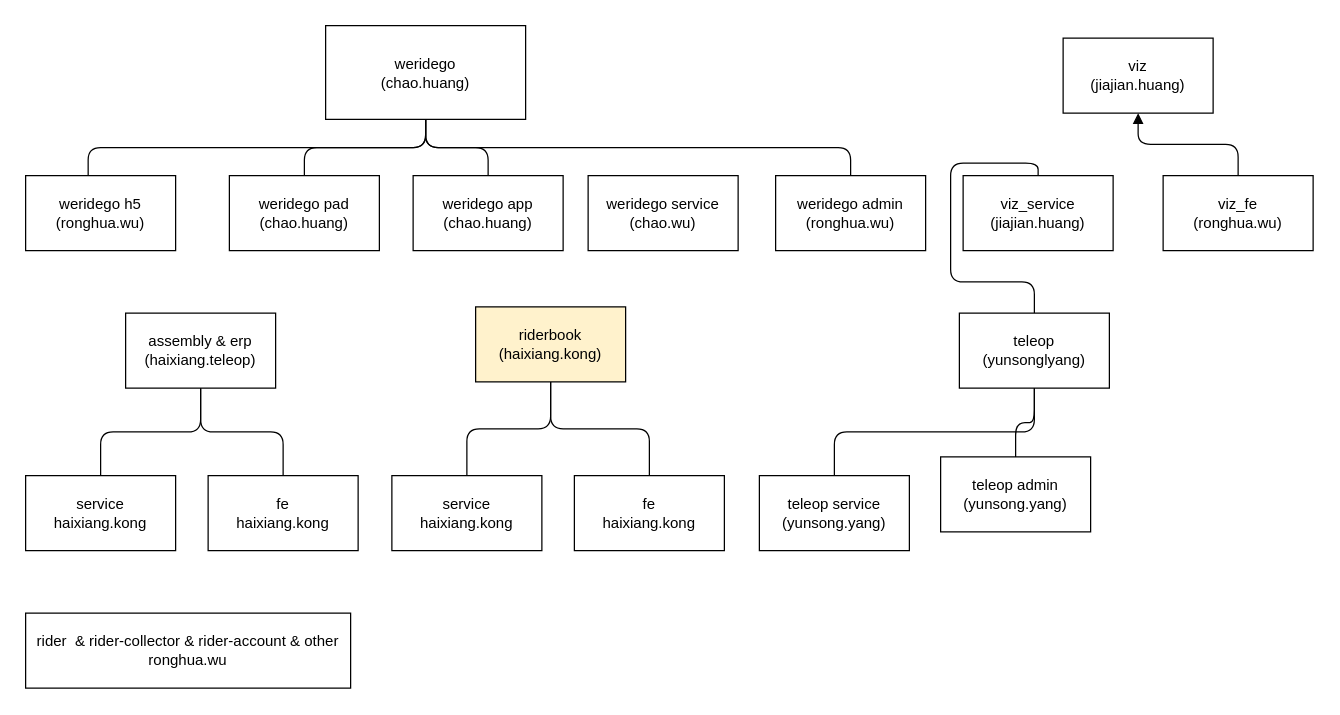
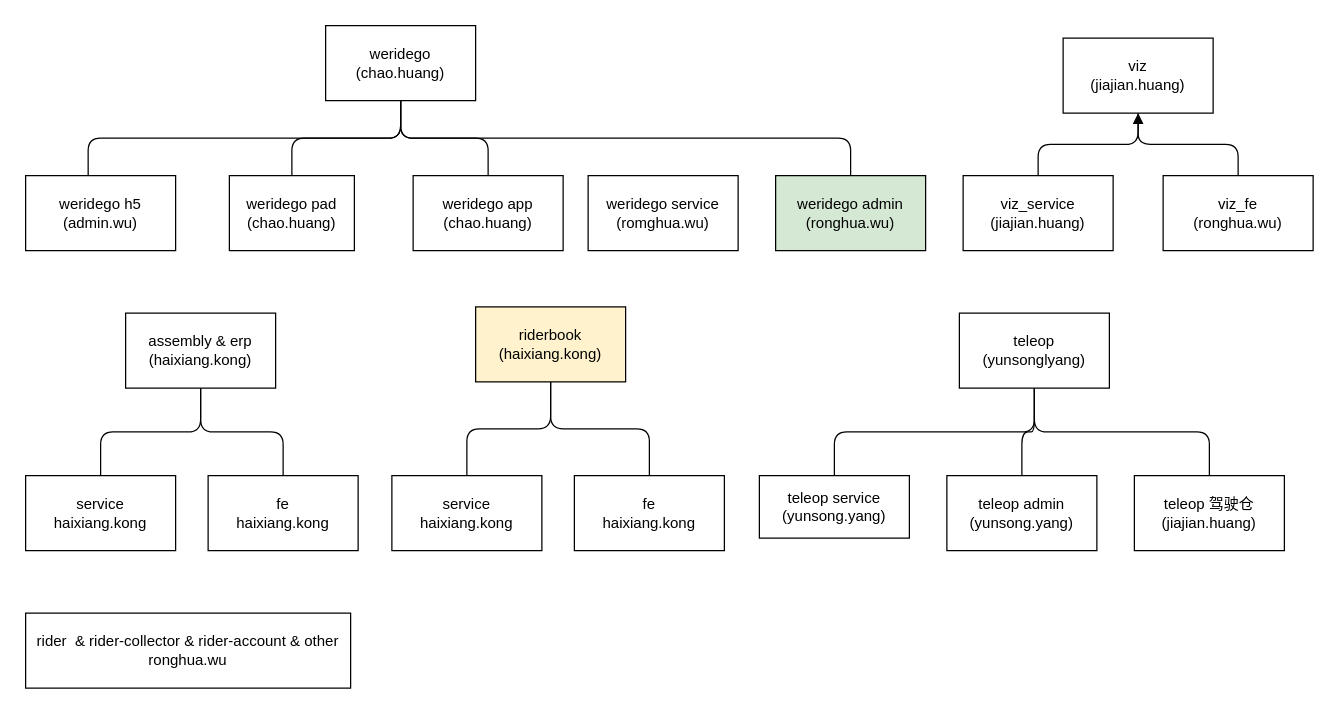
node "weridego (chao.huang)": size 200x94 -> 150x75
node "weridego h5 (ronghua.wu)": label "weridego h5 (ronghua.wu)" -> "weridego h5 (admin.wu)"
node "weridego pad (chao.huang)": size 150x75 -> 125x75
node "weridego service (chao.wu)": label "weridego service (chao.wu)" -> "weridego service (romghua.wu)"
node "weridego admin (ronghua.wu)": fillcolor #ffffff -> #d5e8d4
edge "viz_service (jiajian.huang)" -- "teleop (yunsonglyang)": now "viz_service (jiajian.huang)" -- "viz (jiajian.huang)"
node "assembly & erp (haixiang.teleop)": label "assembly & erp (haixiang.teleop)" -> "assembly & erp (haixiang.kong)"
edge "teleop (yunsonglyang)" -- "teleop 驾驶仓 (jiajian.huang)": added
node "teleop admin (yunsong.yang)": moved (1016, 494) -> (1022, 513)
node "teleop service (yunsong.yang)": size 150x75 -> 150x63
node "teleop 驾驶仓 (jiajian.huang)": added
